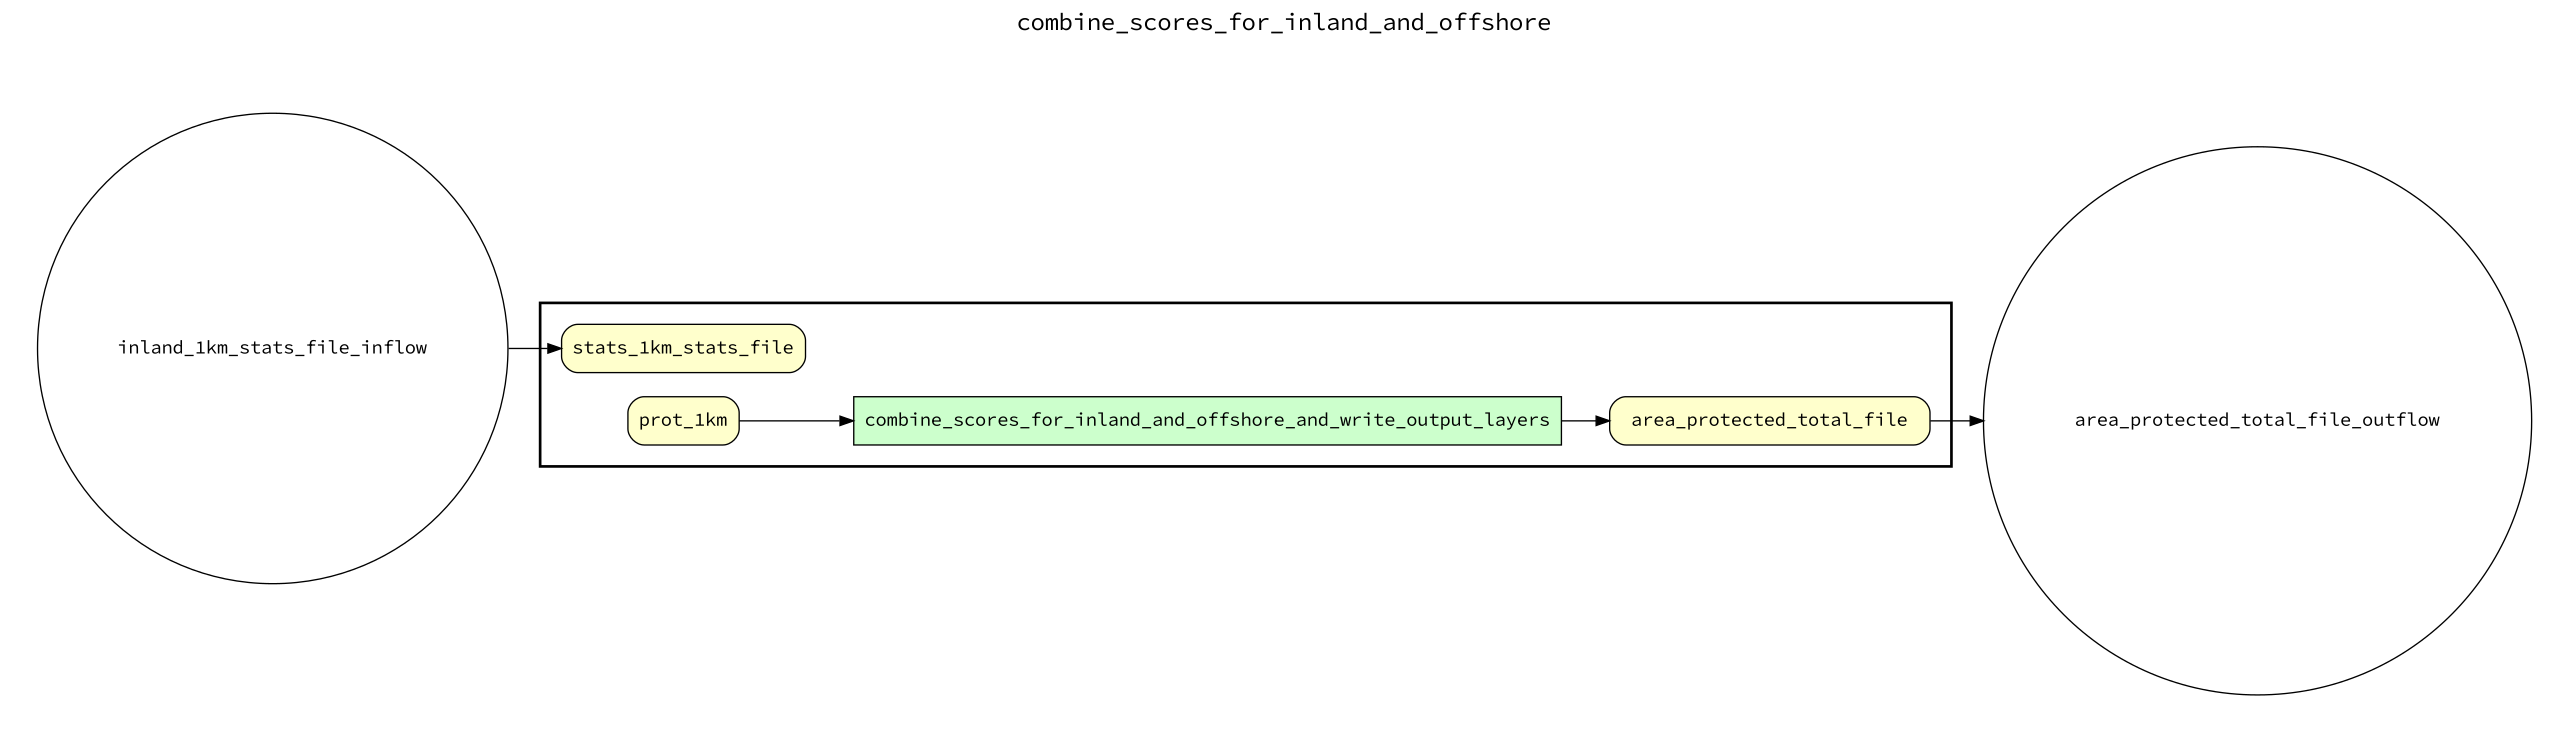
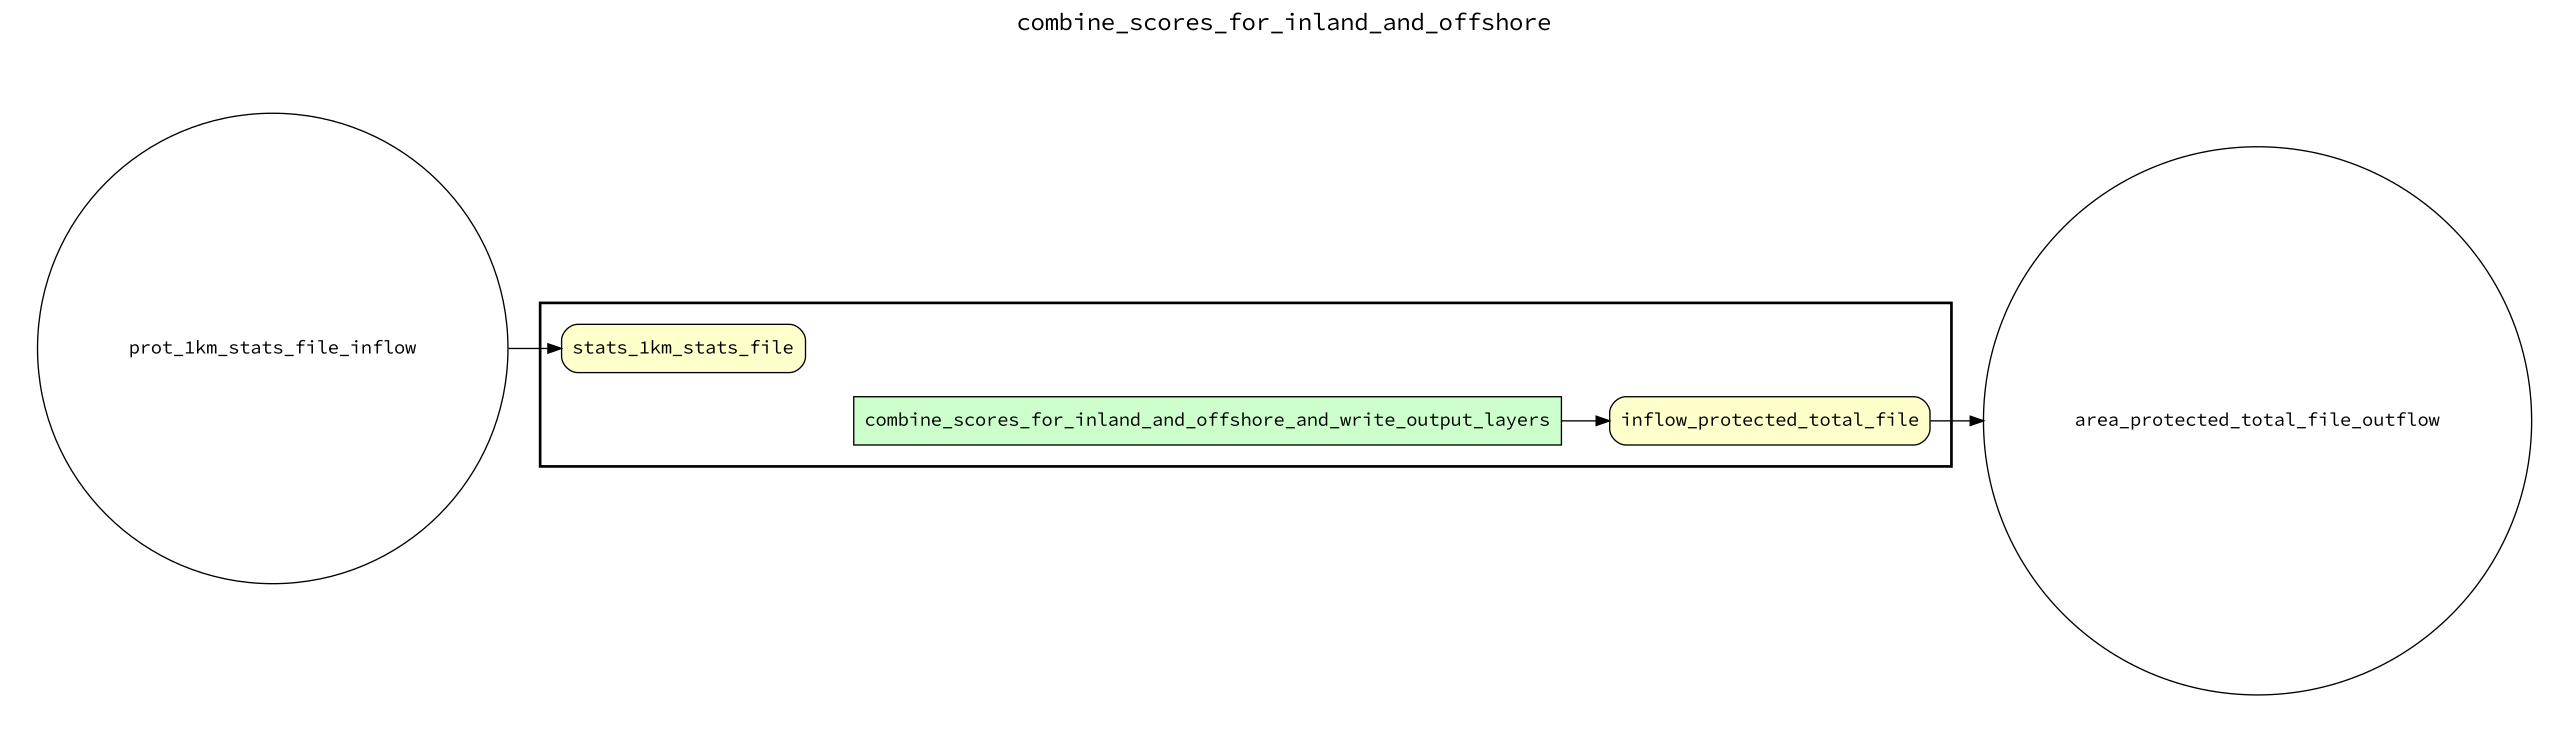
node "inland_1km_stats_file_inflow": label "inland_1km_stats_file_inflow" -> "prot_1km_stats_file_inflow"
node "prot_1km": removed
node "area_protected_total_file": label "area_protected_total_file" -> "inflow_protected_total_file"
